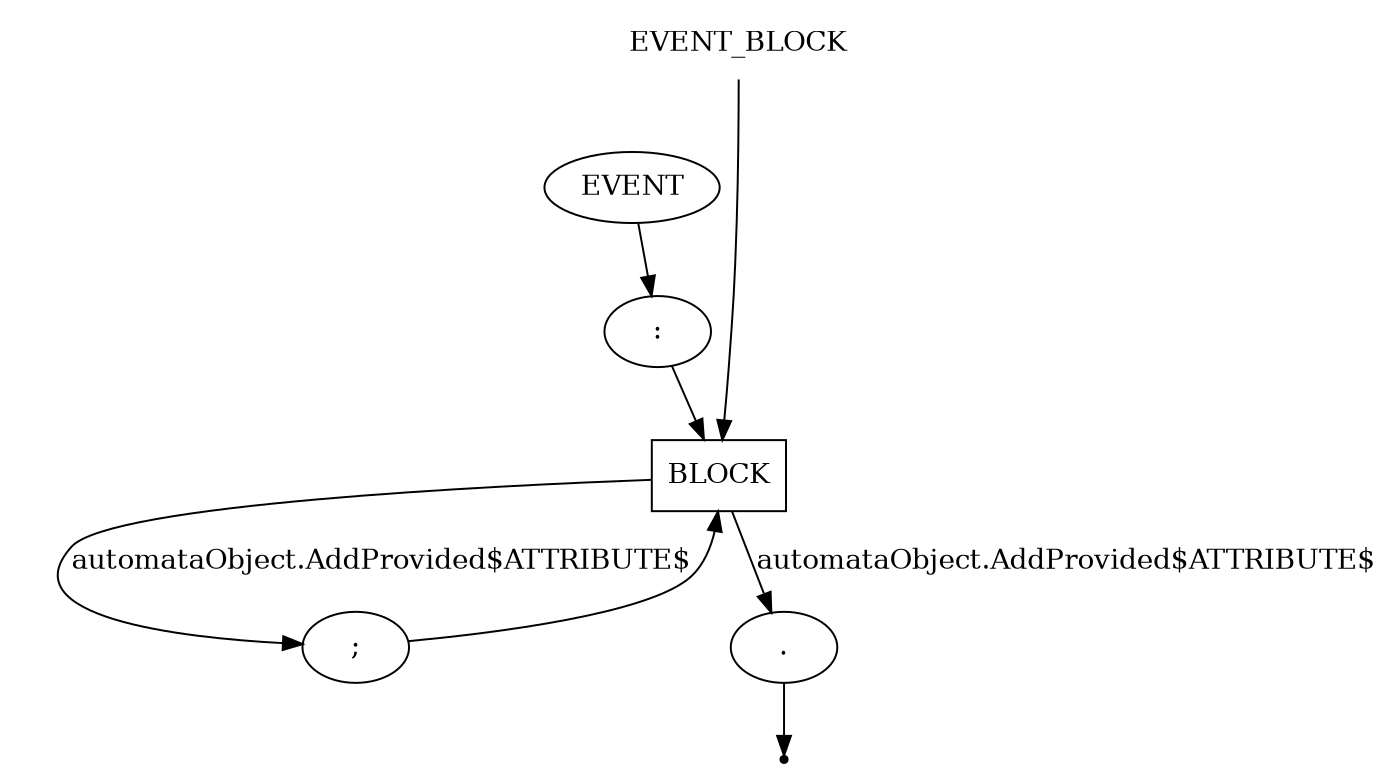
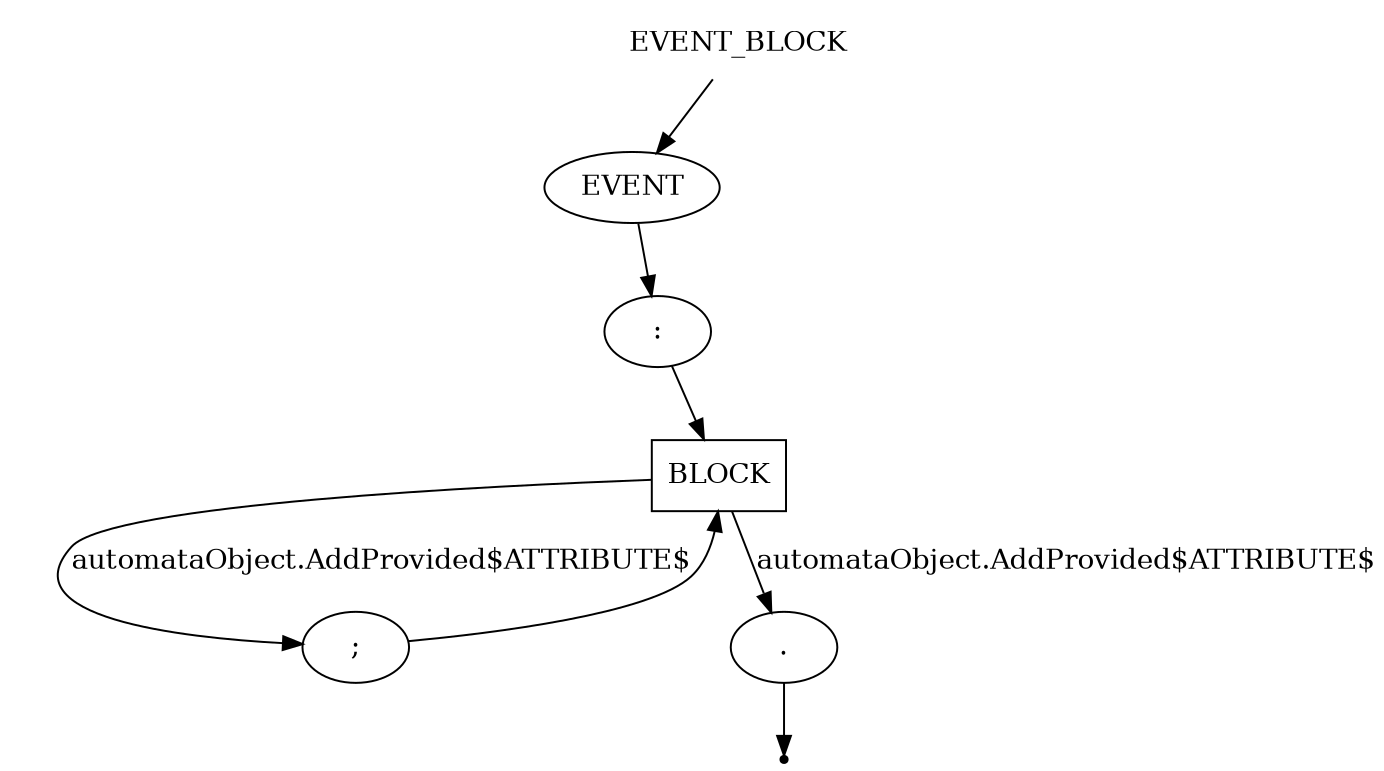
edge "EVENT_BLOCK" -> "BLOCK": now "EVENT_BLOCK" -> "EVENT"
